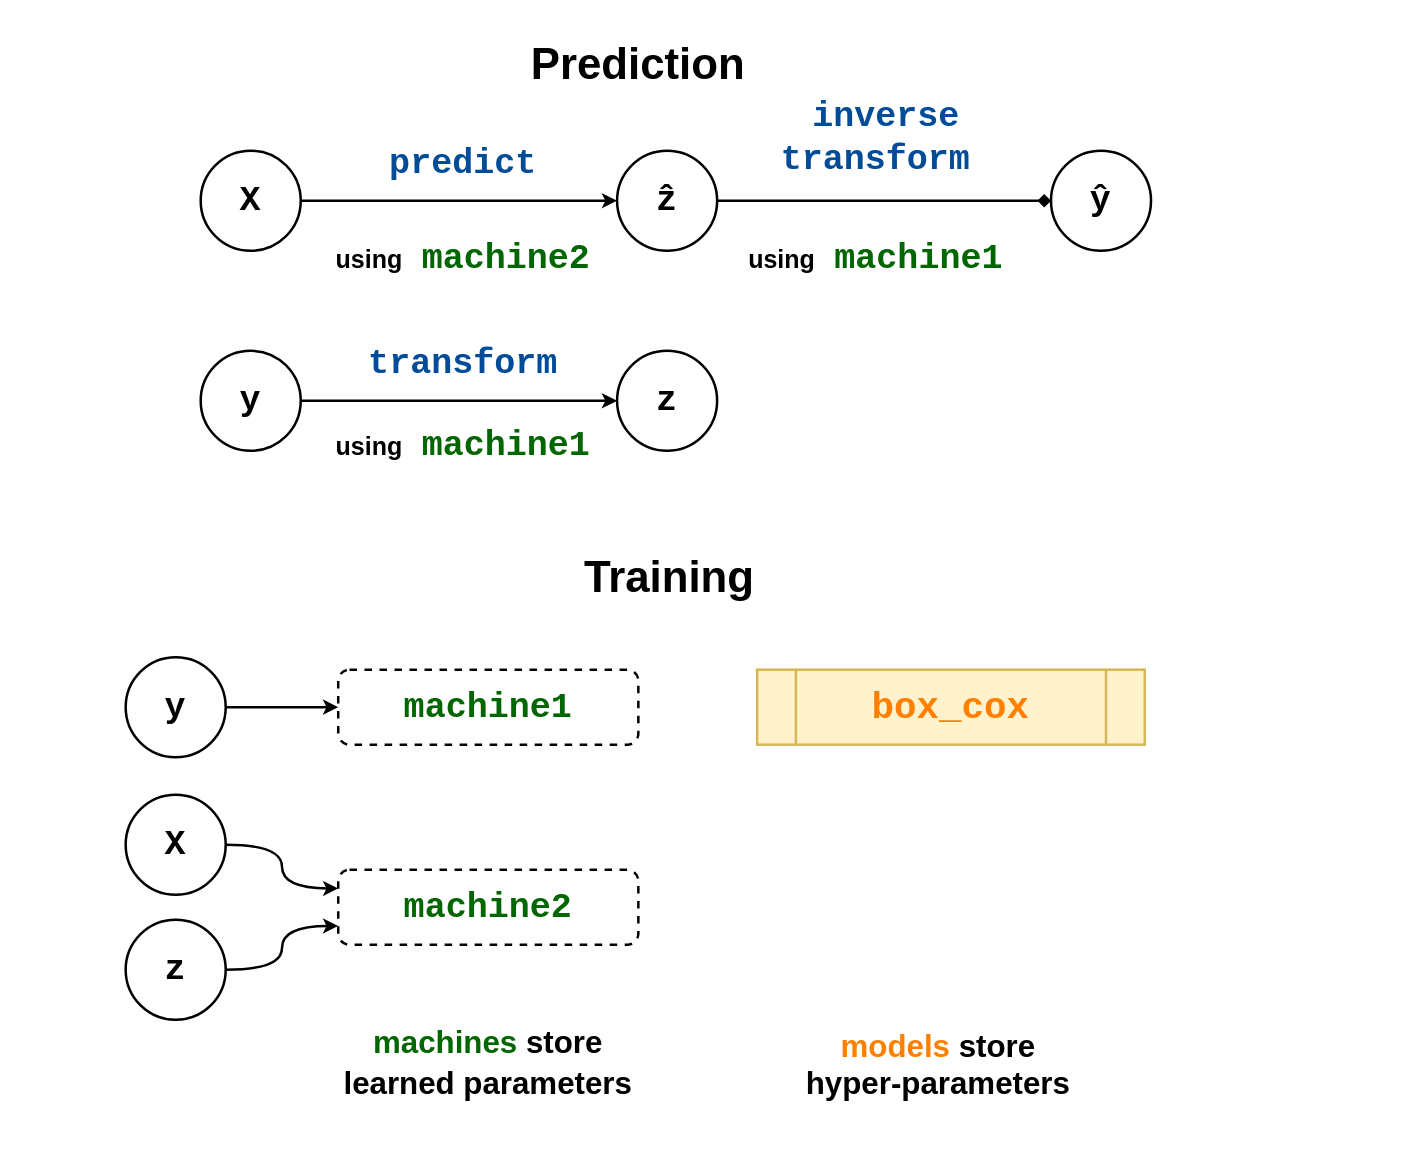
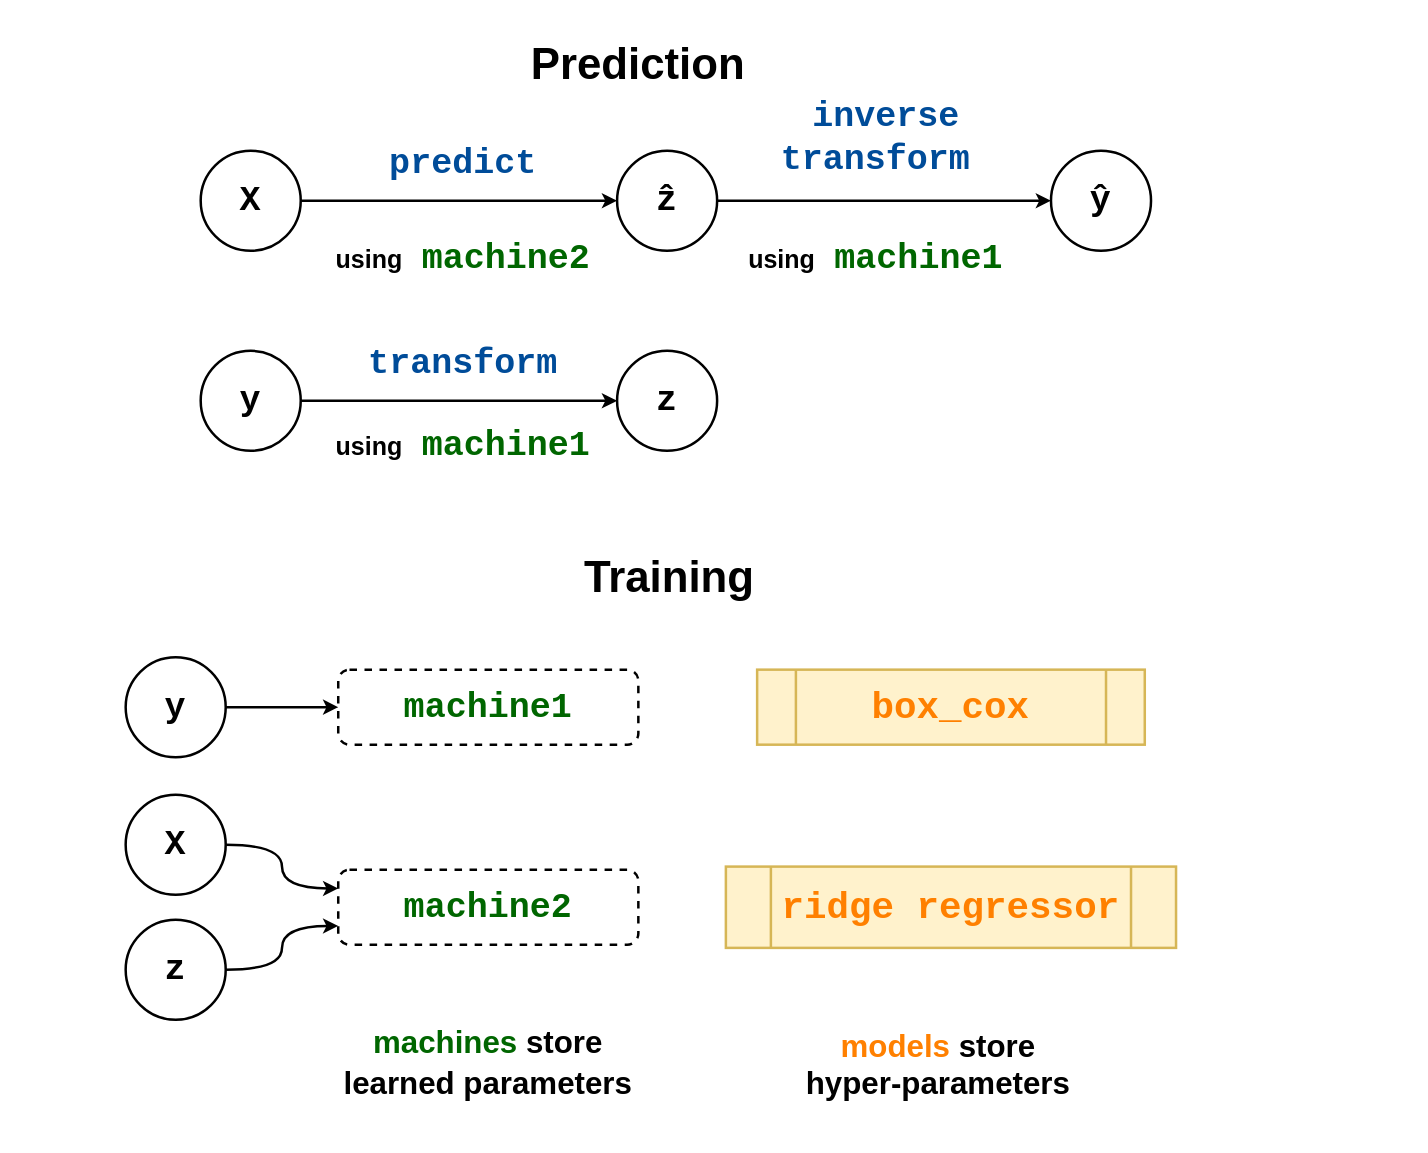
edge "ẑ" -> "ŷ": arrowhead diamond -> classic
node "ridge regressor": added
